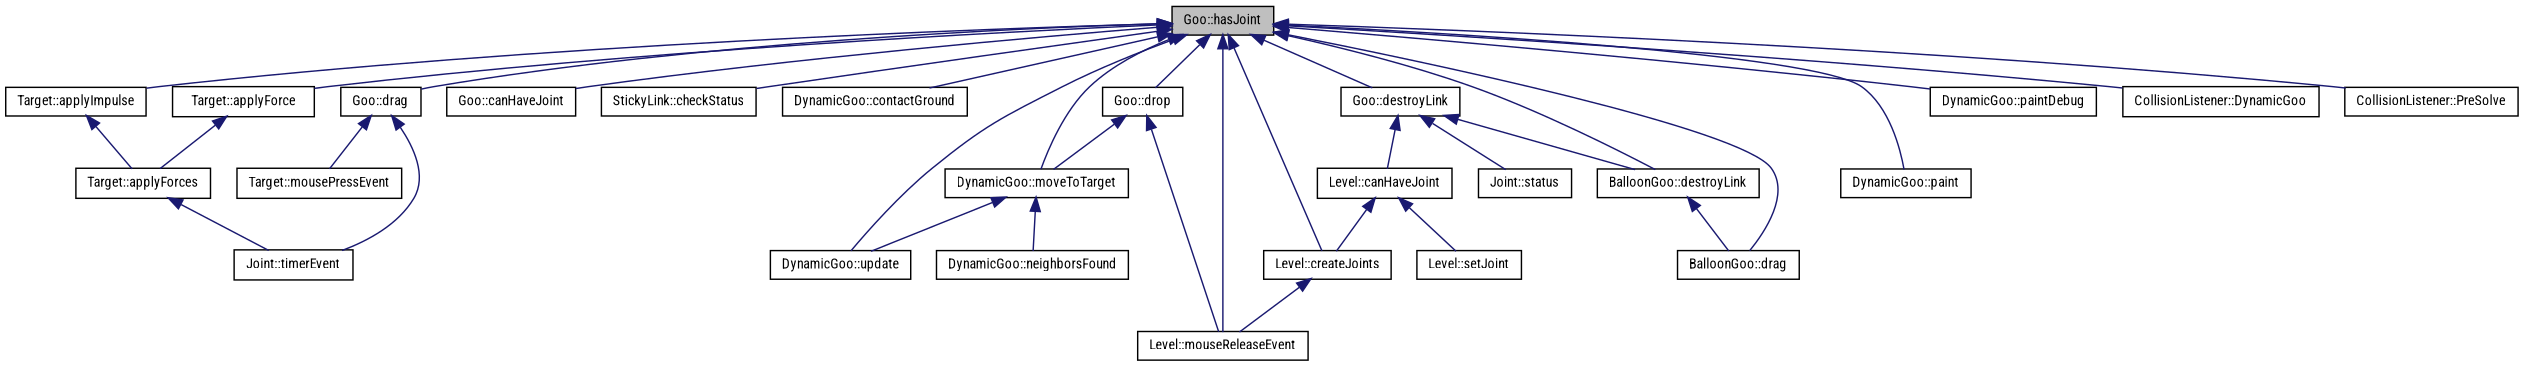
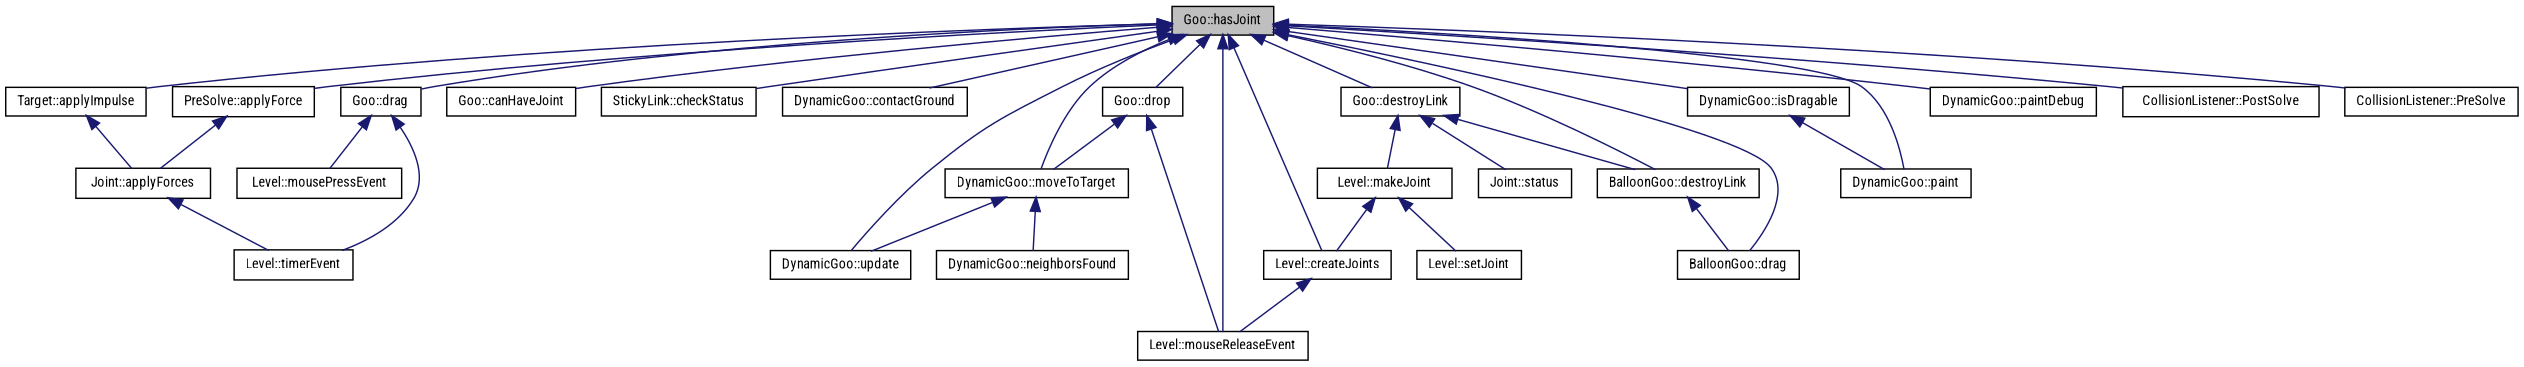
node "Target::applyForce": label "Target::applyForce" -> "PreSolve::applyForce"
node "DynamicGoo::isDragable": added
node "CollisionListener::DynamicGoo": label "CollisionListener::DynamicGoo" -> "CollisionListener::PostSolve"
node "Target::applyForces": label "Target::applyForces" -> "Joint::applyForces"
node "Target::mousePressEvent": label "Target::mousePressEvent" -> "Level::mousePressEvent"
node "Level::canHaveJoint": label "Level::canHaveJoint" -> "Level::makeJoint"
node "Joint::timerEvent": label "Joint::timerEvent" -> "Level::timerEvent"
